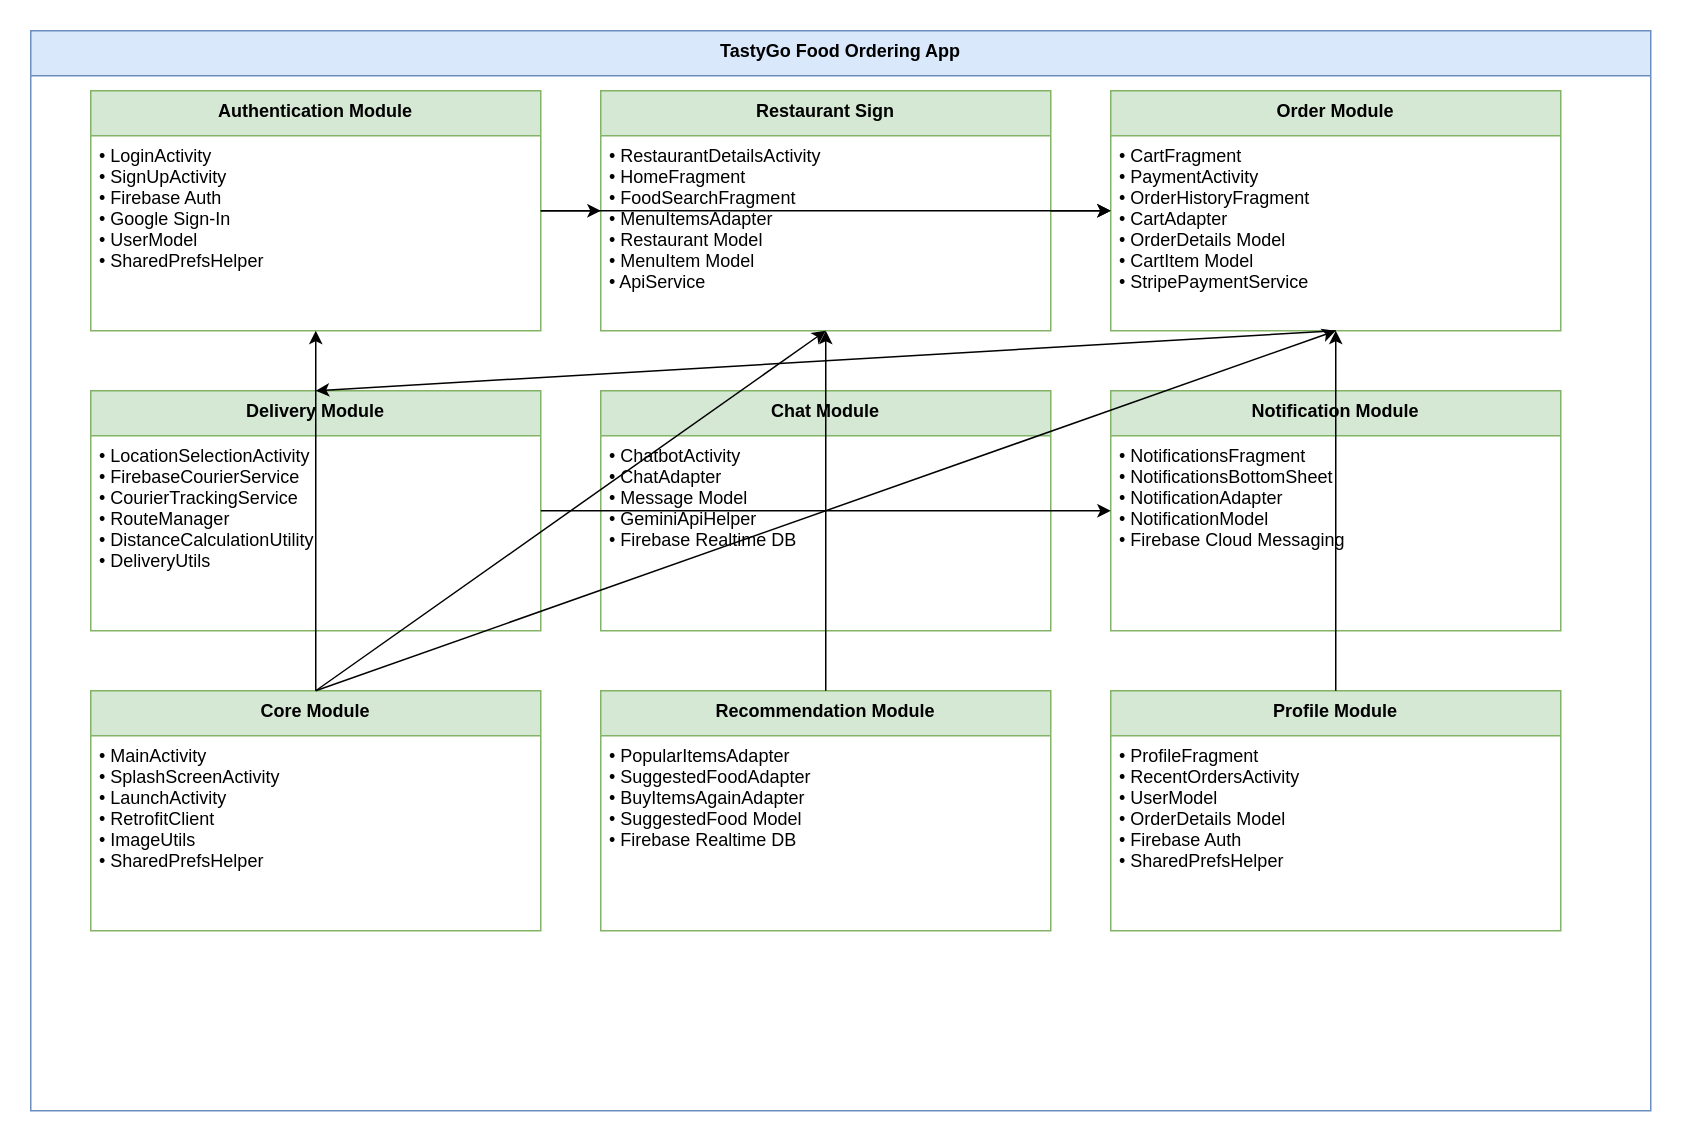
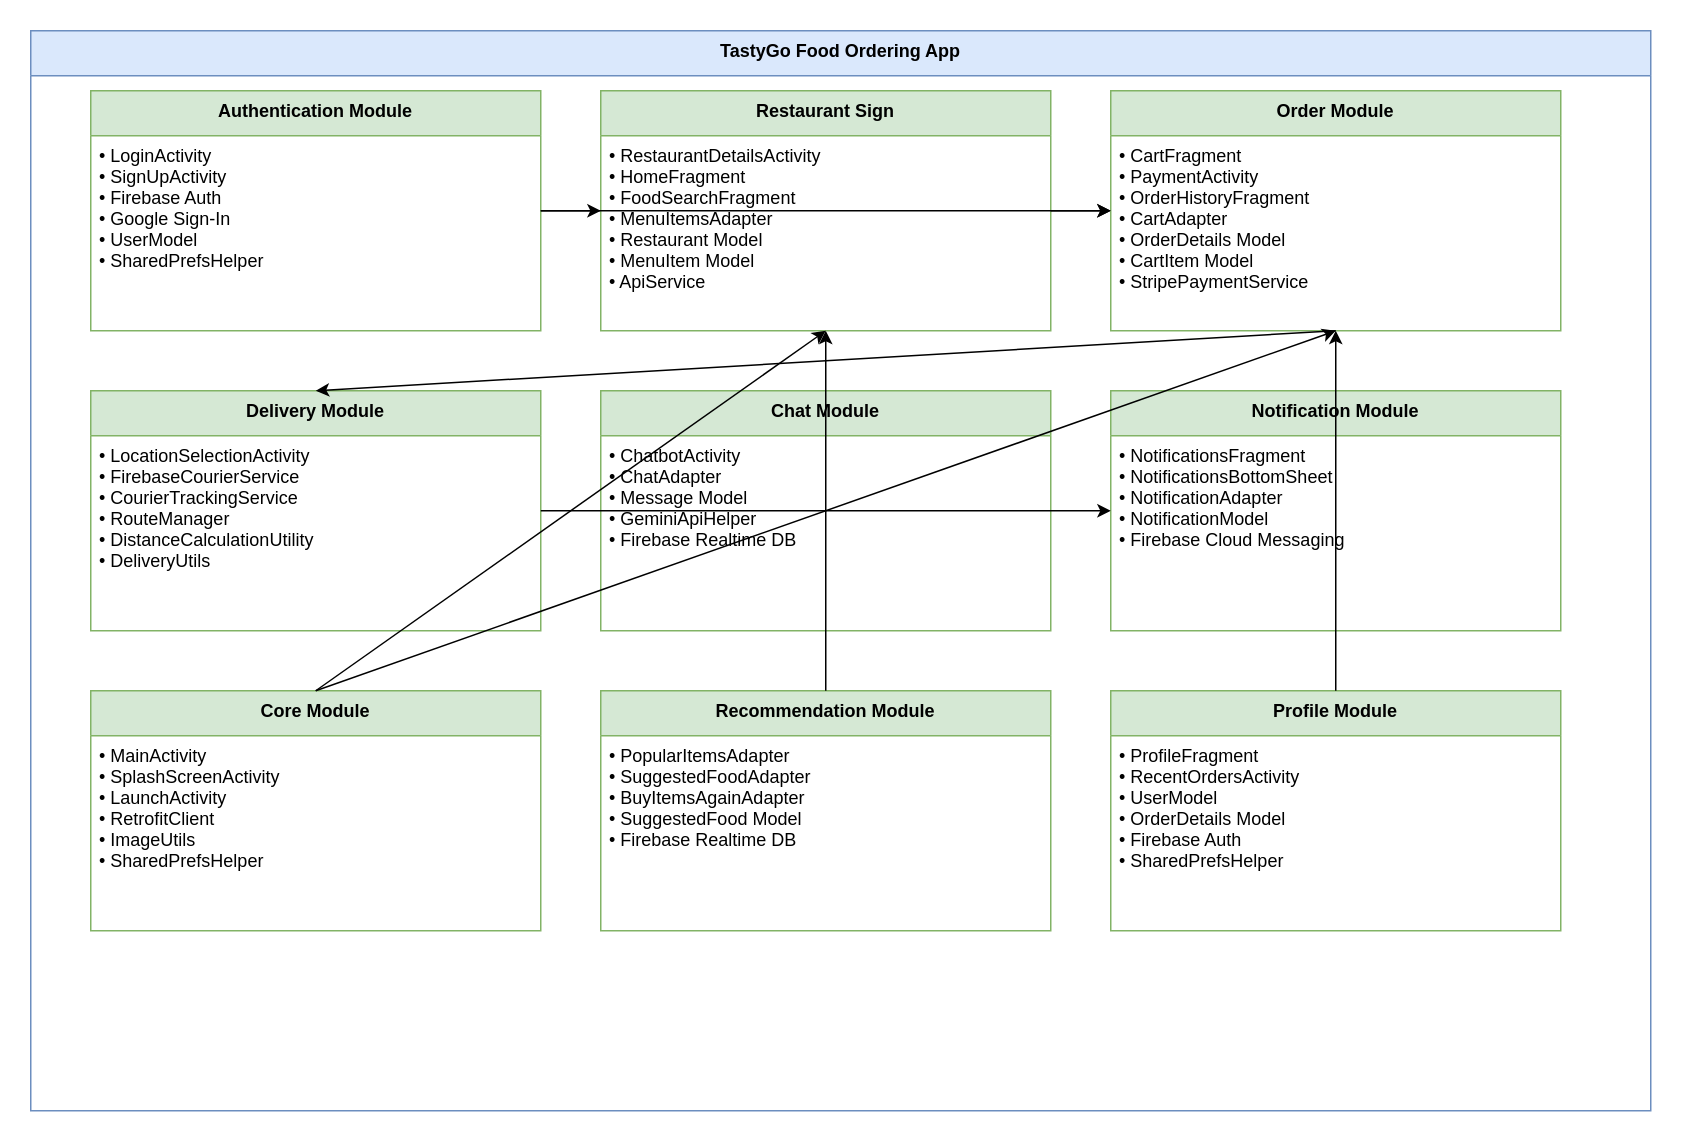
edge "Core Module" -> "Authentication Module": removed
